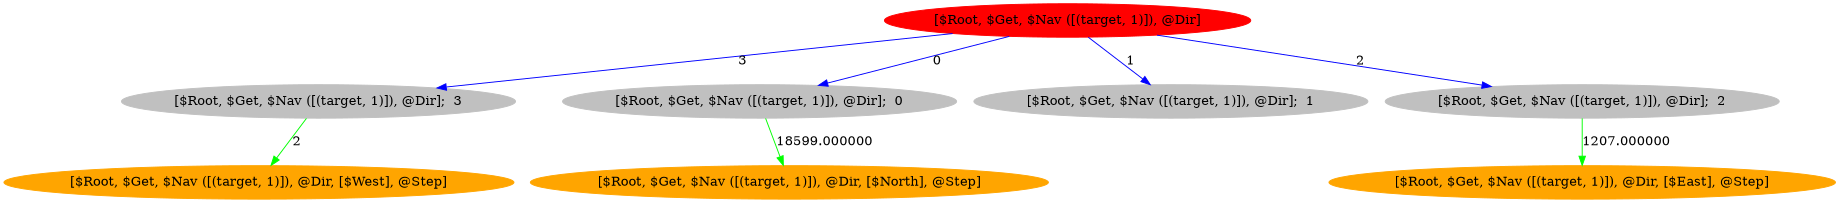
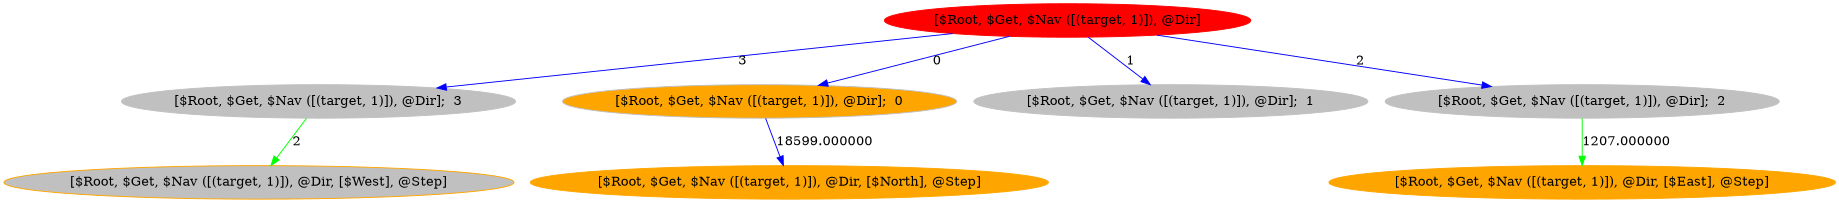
node "[$Root, $Get, $Nav ([(target, 1)]), @Dir];  0": fillcolor gray -> orange
edge "[$Root, $Get, $Nav ([(target, 1)]), @Dir];  0" -> "[$Root, $Get, $Nav ([(target, 1)]), @Dir, [$North], @Step]": color green -> blue
node "[$Root, $Get, $Nav ([(target, 1)]), @Dir, [$West], @Step]": fillcolor orange -> gray
